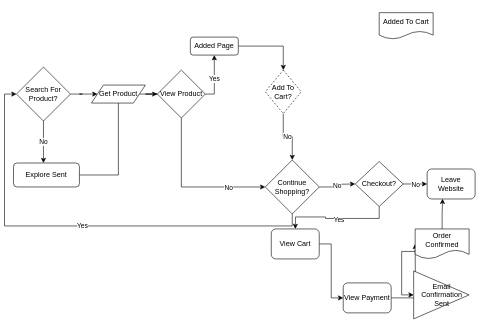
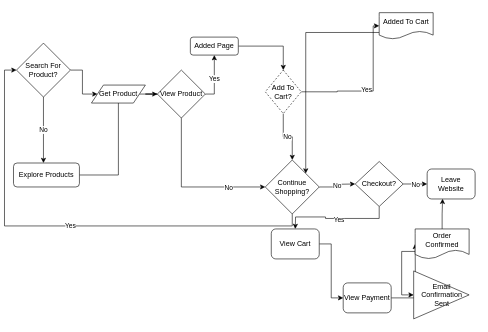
edge "Added To Cart" -> "Continue Shopping?": added
edge "Add To Cart?" -> "Added To Cart": added, label "Yes"
node "Search For Product?": moved (44, 94) -> (44, 70)
node "Explore Sent": label "Explore Sent" -> "Explore Products"
